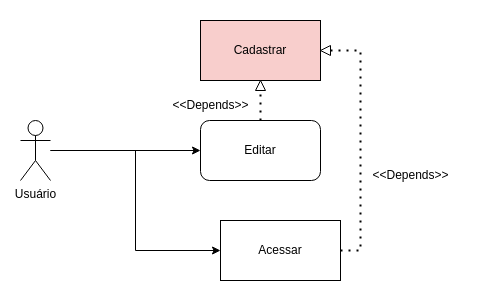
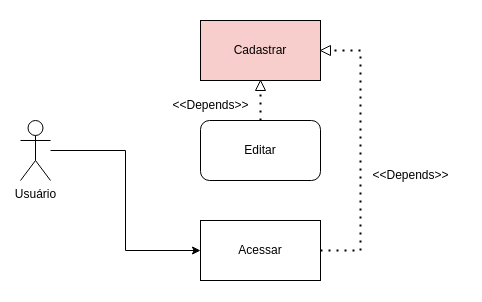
edge "Usuário" -> "Editar": removed
node "Acessar": moved (281, 251) -> (261, 251)
